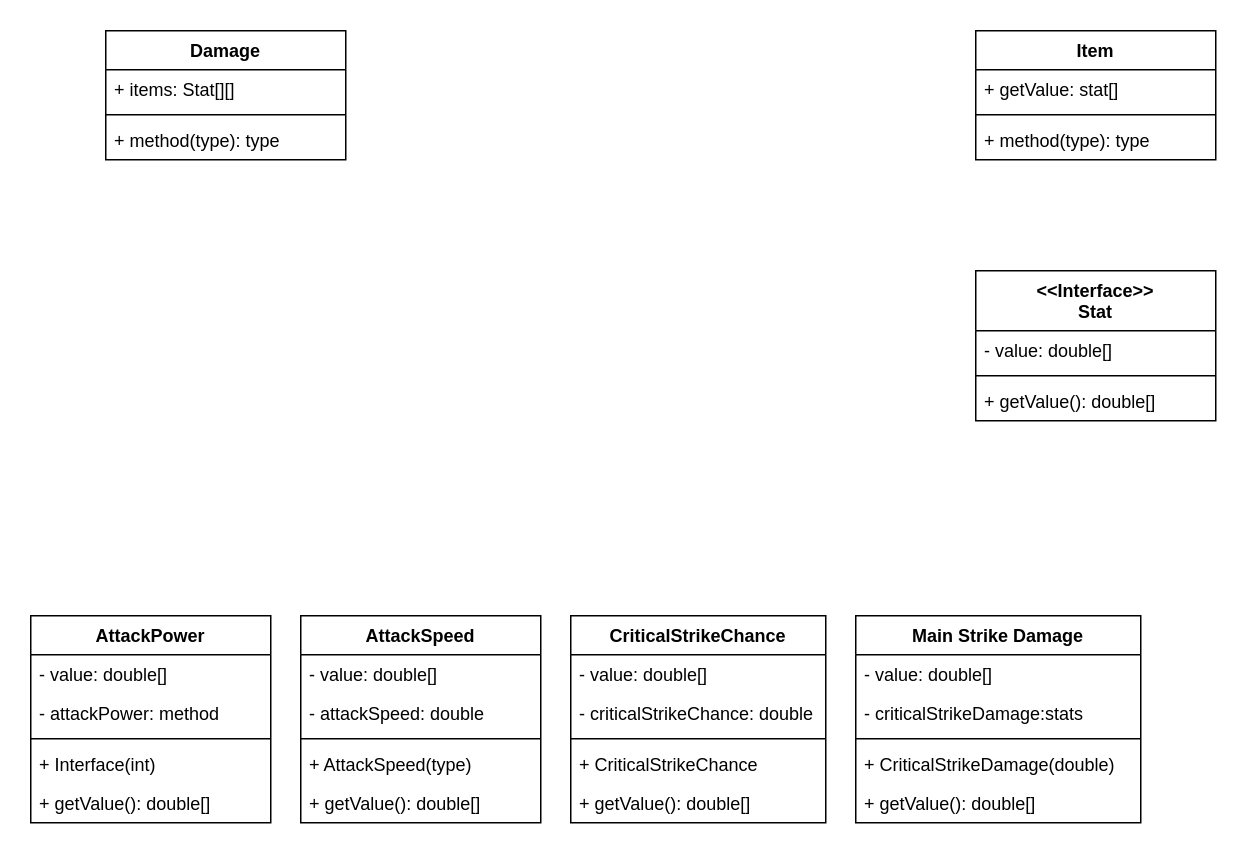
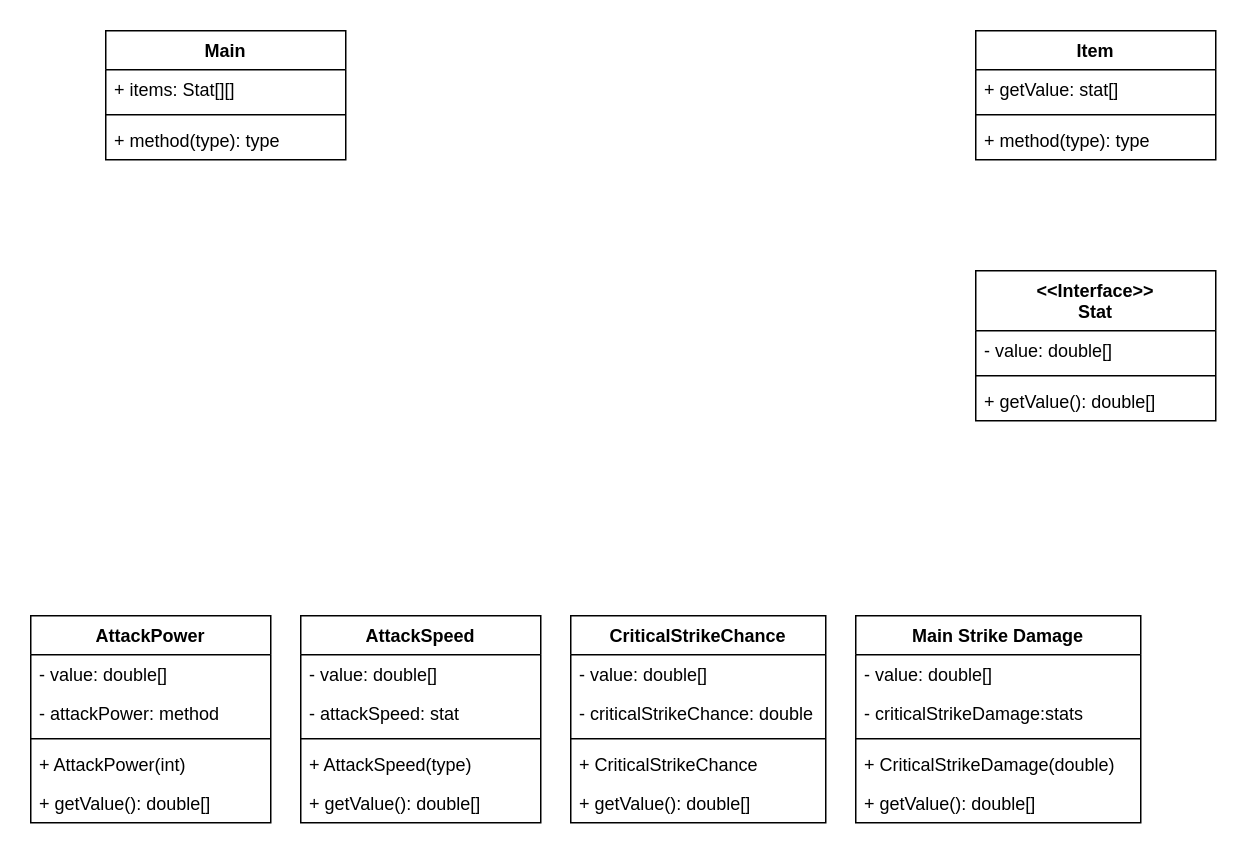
node "Damage": label "Damage" -> "Main"
node "- attackSpeed: double": label "- attackSpeed: double" -> "- attackSpeed: stat"
node "+ Interface(int)": label "+ Interface(int)" -> "+ AttackPower(int)"
